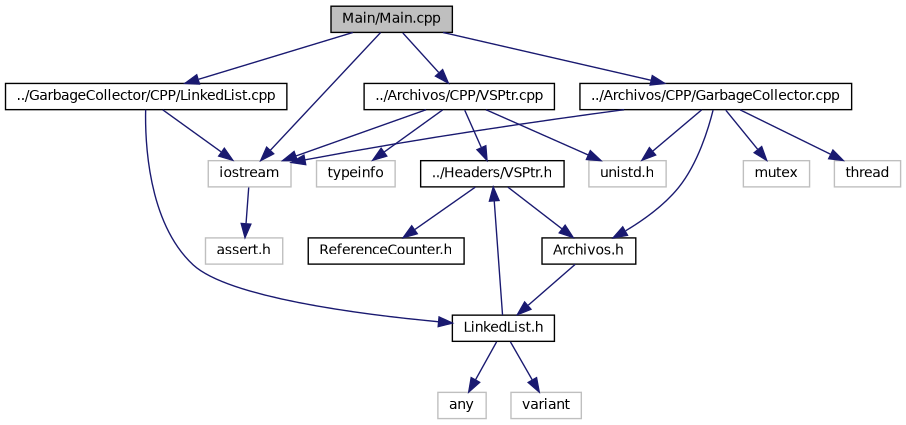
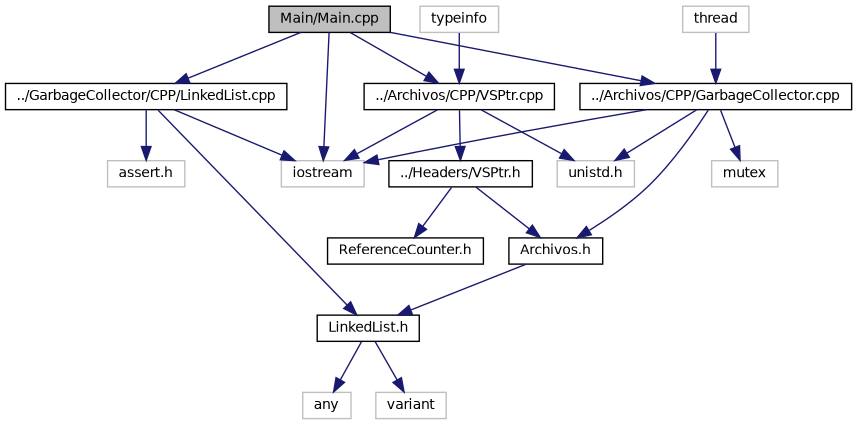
edge "../Archivos/CPP/VSPtr.cpp" -> "typeinfo": reversed
edge "../Archivos/CPP/GarbageCollector.cpp" -> "thread": reversed
edge "iostream" -> "assert.h": now "../GarbageCollector/CPP/LinkedList.cpp" -> "assert.h"
edge "LinkedList.h" -> "../Headers/VSPtr.h": removed
